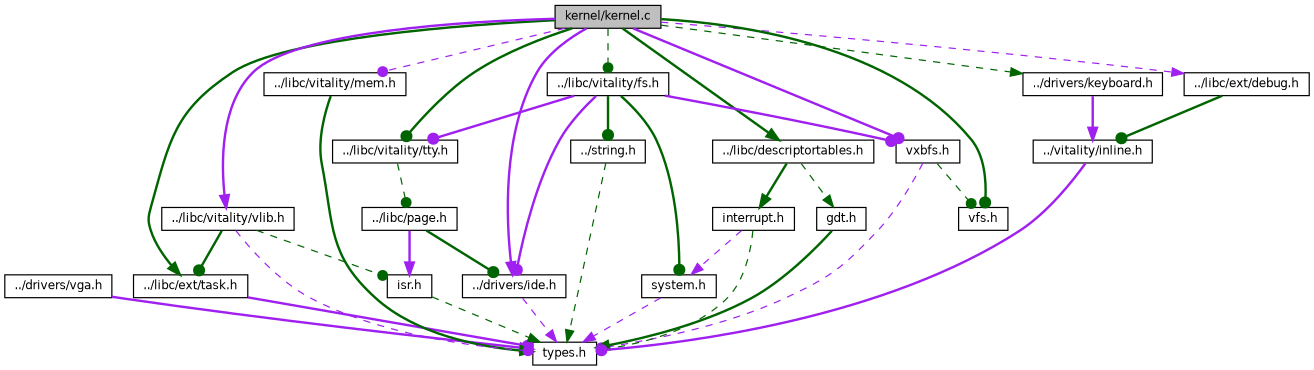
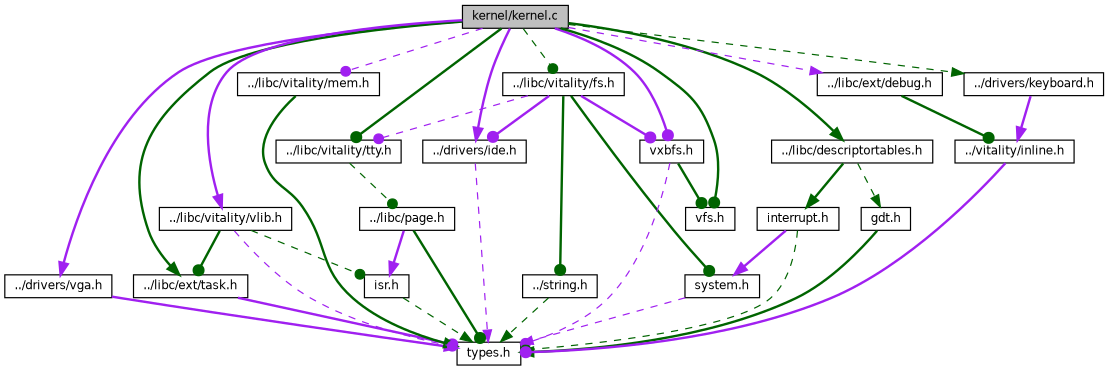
edge "kernel/kernel.c" -> "../drivers/vga.h": added
edge "../libc/vitality/fs.h" -> "../libc/vitality/tty.h": style bold -> dashed
edge "vxbfs.h" -> "vfs.h": style dashed -> bold
edge "interrupt.h" -> "system.h": style dashed -> bold
edge "../libc/page.h" -> "../drivers/ide.h": now "../libc/page.h" -> "types.h"
